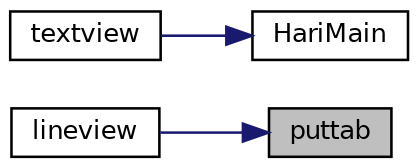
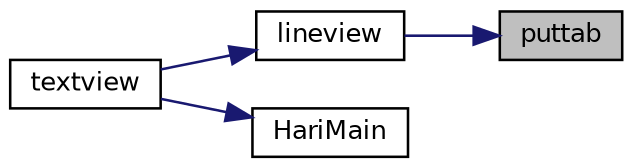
edge "textview" -> "lineview": added
